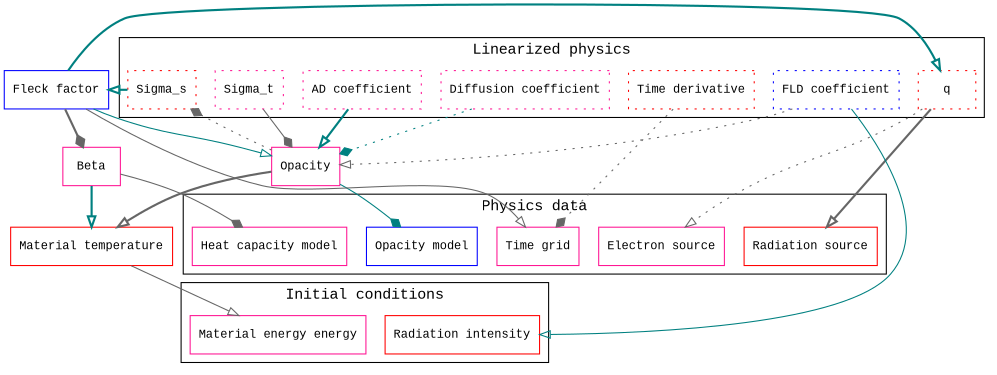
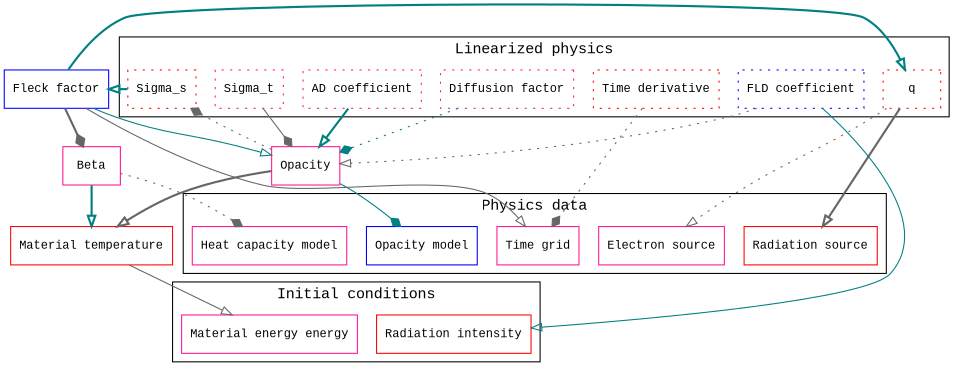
node "Diffusion coefficient": label "Diffusion coefficient" -> "Diffusion factor"
edge "Beta" -> "Heat capacity model": style solid -> dotted
